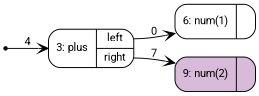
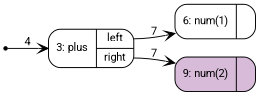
edge "3: plus" -> "6: num(1)": label "0" -> "7"
